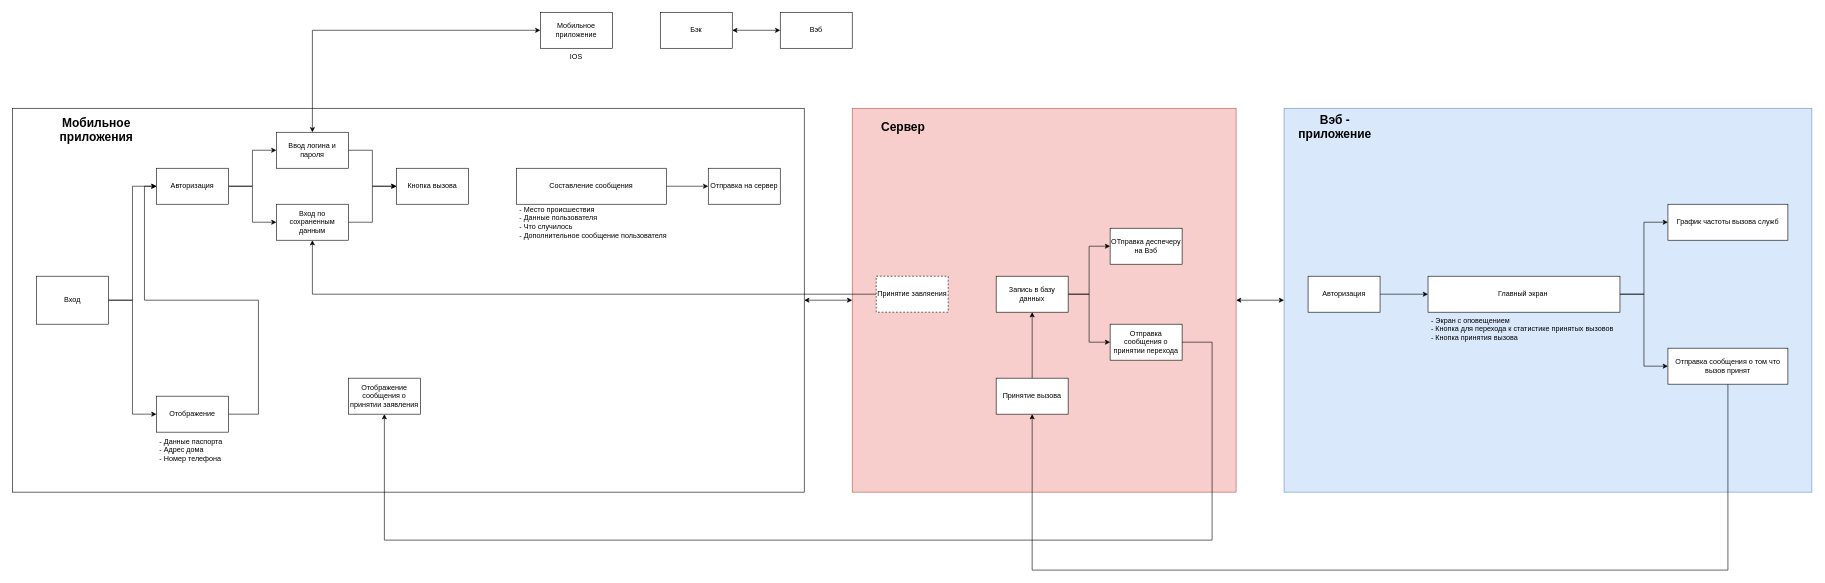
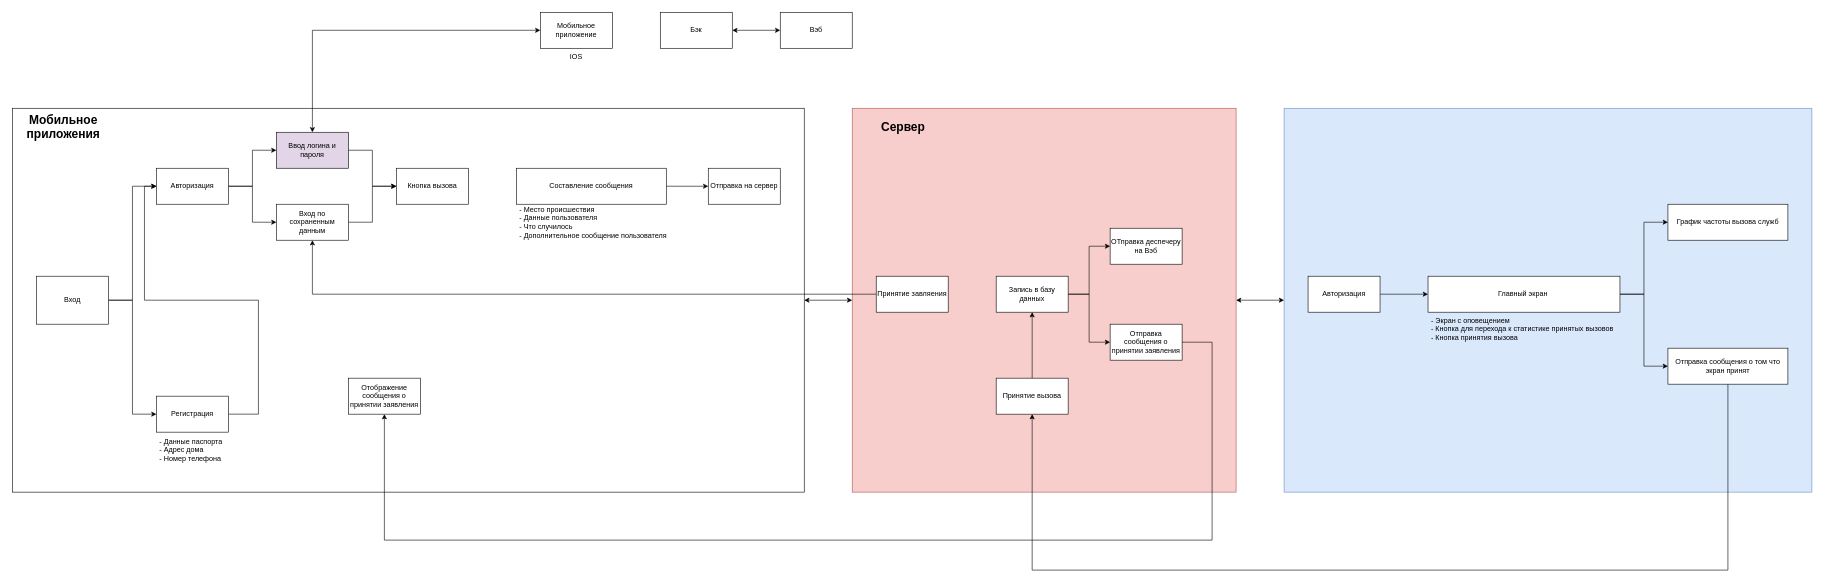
node "Вэб - приложение": removed
node "Мобильное приложения": moved (96, 129) -> (63, 126)
node "Ввод логина и пароля": fillcolor #ffffff -> #e1d5e7
node "Принятие завляения": style dashed -> solid
node "Отправка сообщения о принятии перехода": label "Отправка сообщения о принятии перехода" -> "Отправка сообщения о принятии заявления"
node "Отправка сообщения о том что вызов принят": label "Отправка сообщения о том что вызов принят" -> "Отправка сообщения о том что экран принят"
node "Отображение": label "Отображение" -> "Регистрация"
